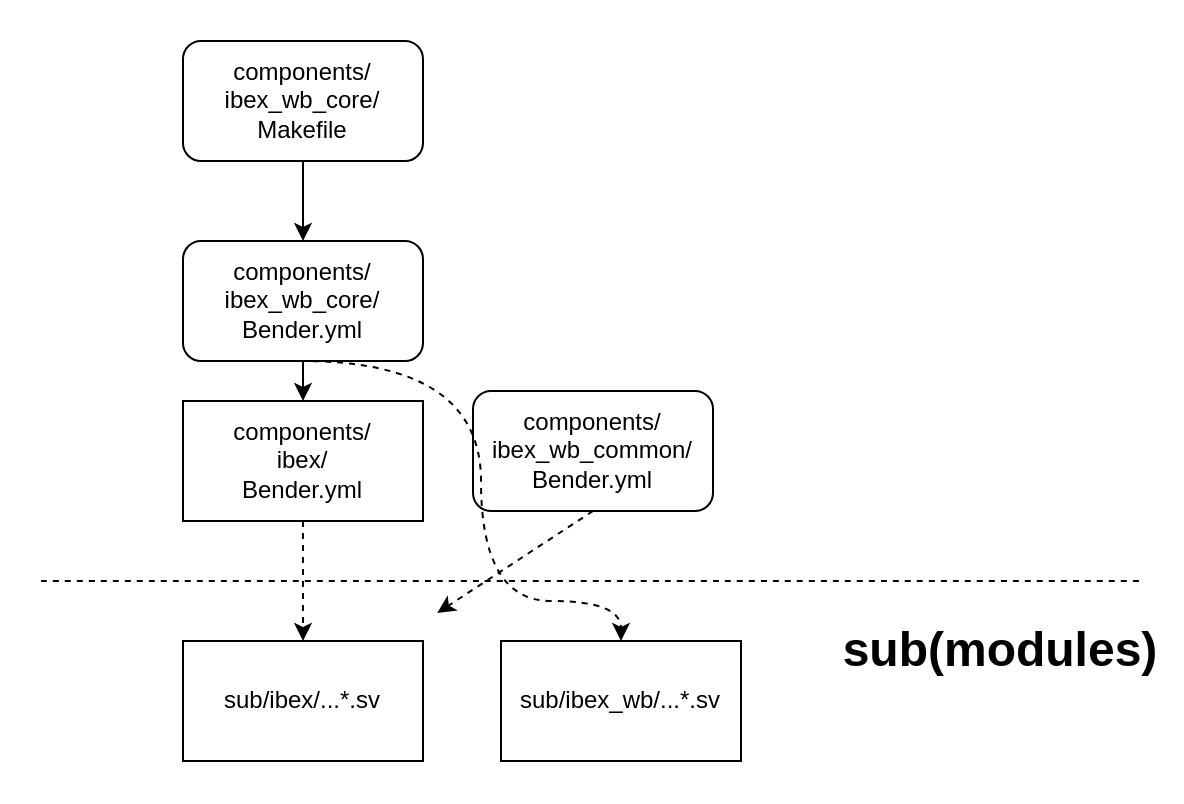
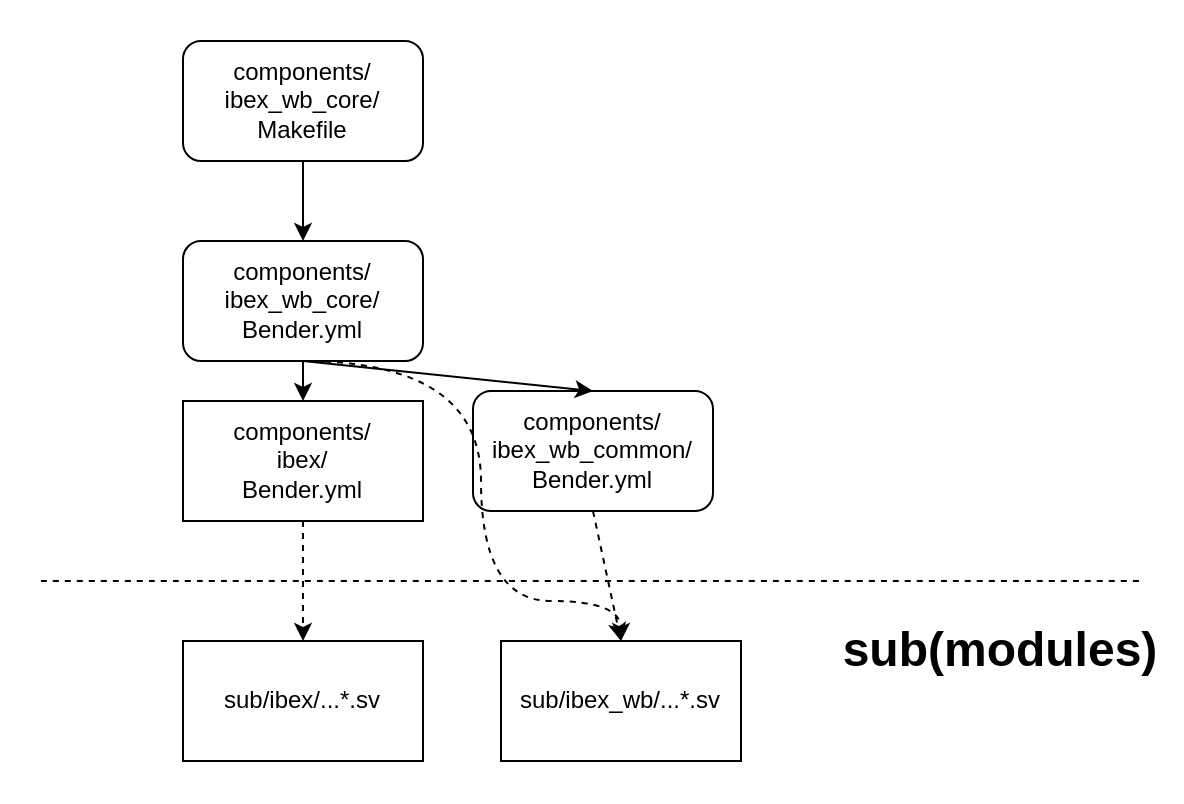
edge "components/ ibex_wb_core/ Bender.yml" -> "components/ ibex_wb_common/ Bender.yml": added
edge "components/ ibex_wb_common/ Bender.yml" -> "sub/ibex/...*.sv": now "components/ ibex_wb_common/ Bender.yml" -> "sub/ibex_wb/...*.sv"
